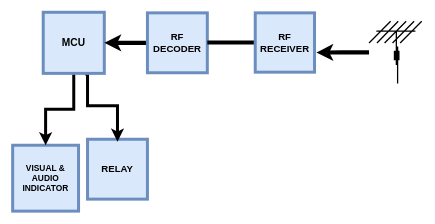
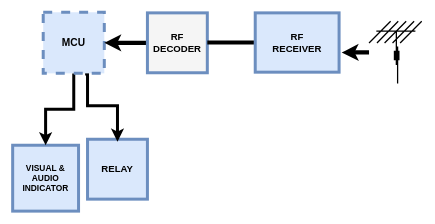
node "MCU": style solid -> dashed
node "RF DECODER": fillcolor #dae8fc -> #f5f5f5
node "RF RECEIVER": size 59x59 -> 84x59
